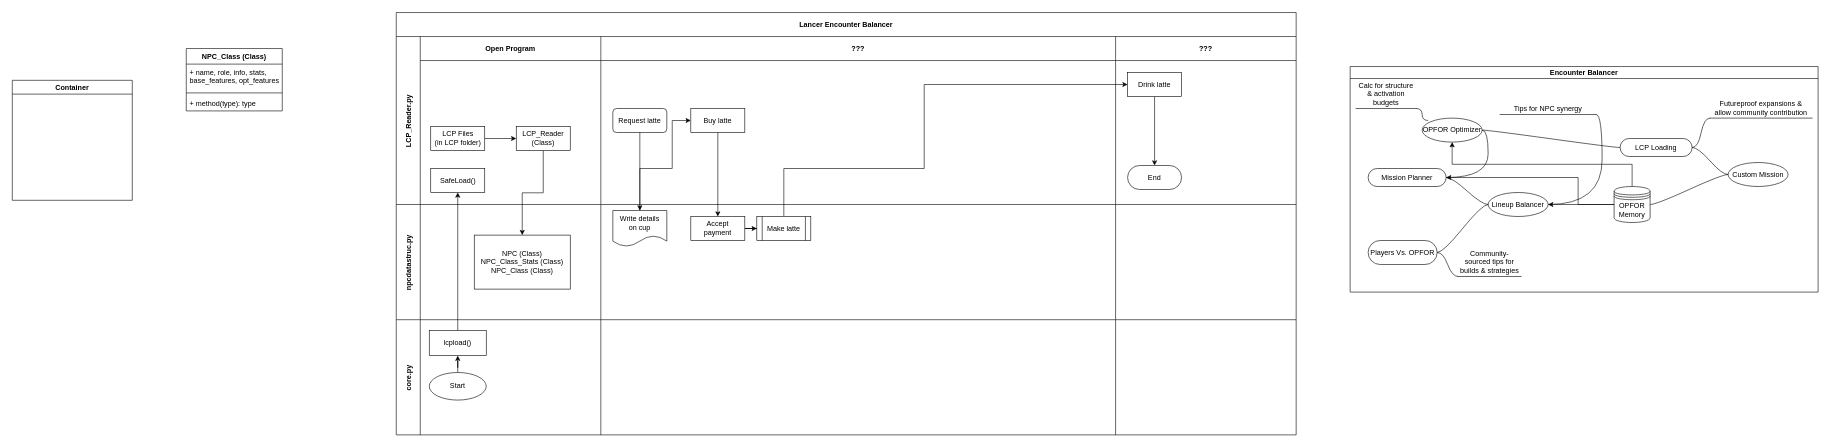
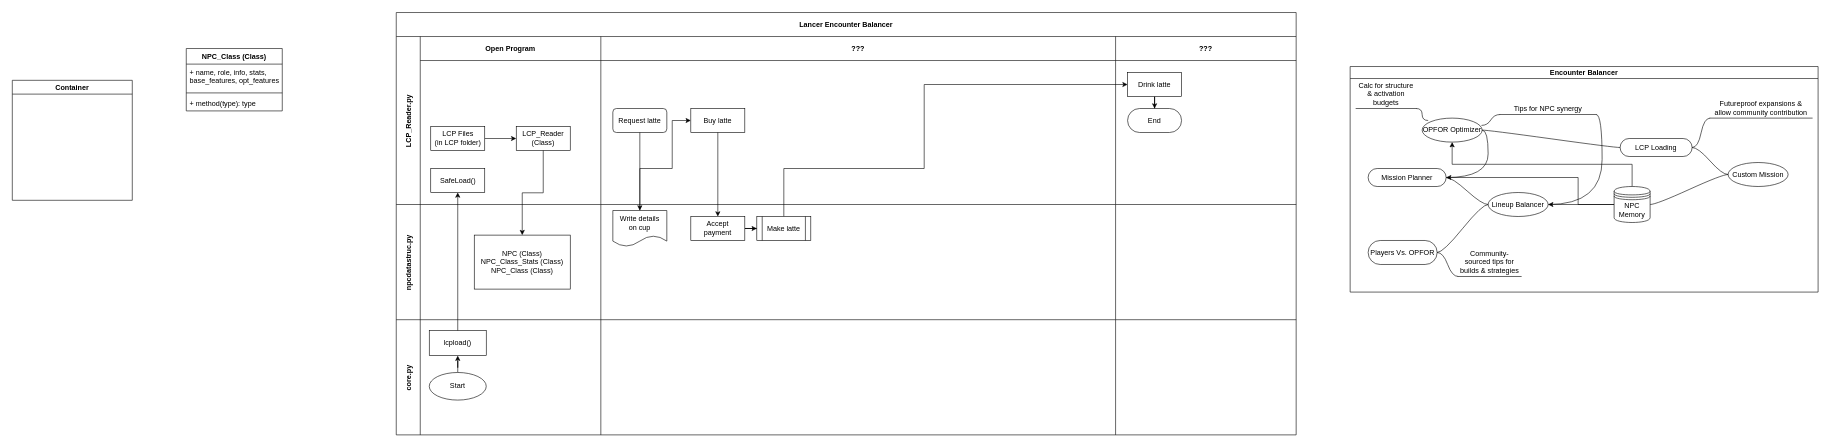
edge "Tips for NPC synergy" -- "OPFOR Optimizer": added
node "End": moved (1155, 177) -> (1155, 120)
node "OPFOR Memory": label "OPFOR Memory" -> "NPC Memory"
